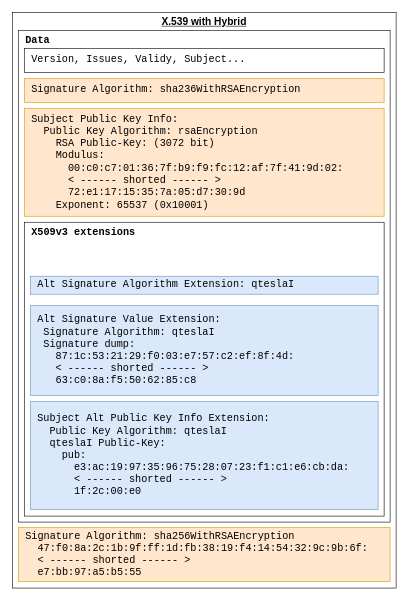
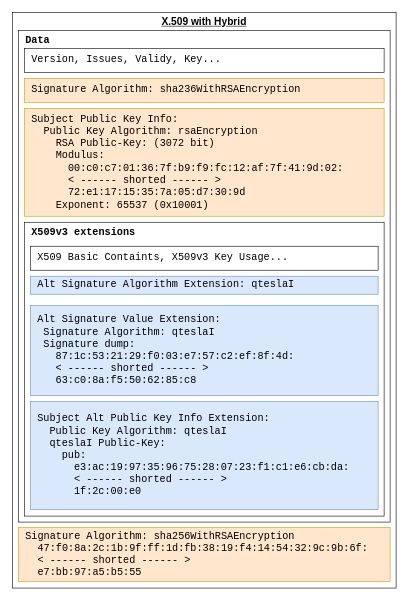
node "X.539 with Hybrid": label "X.539 with Hybrid" -> "X.509 with Hybrid"
node "Version, Issues, Validy, Subject...": label "Version, Issues, Validy, Subject..." -> "Version, Issues, Validy, Key..."
node "X509 Basic Containts, X509v3 Key Usage...": added
